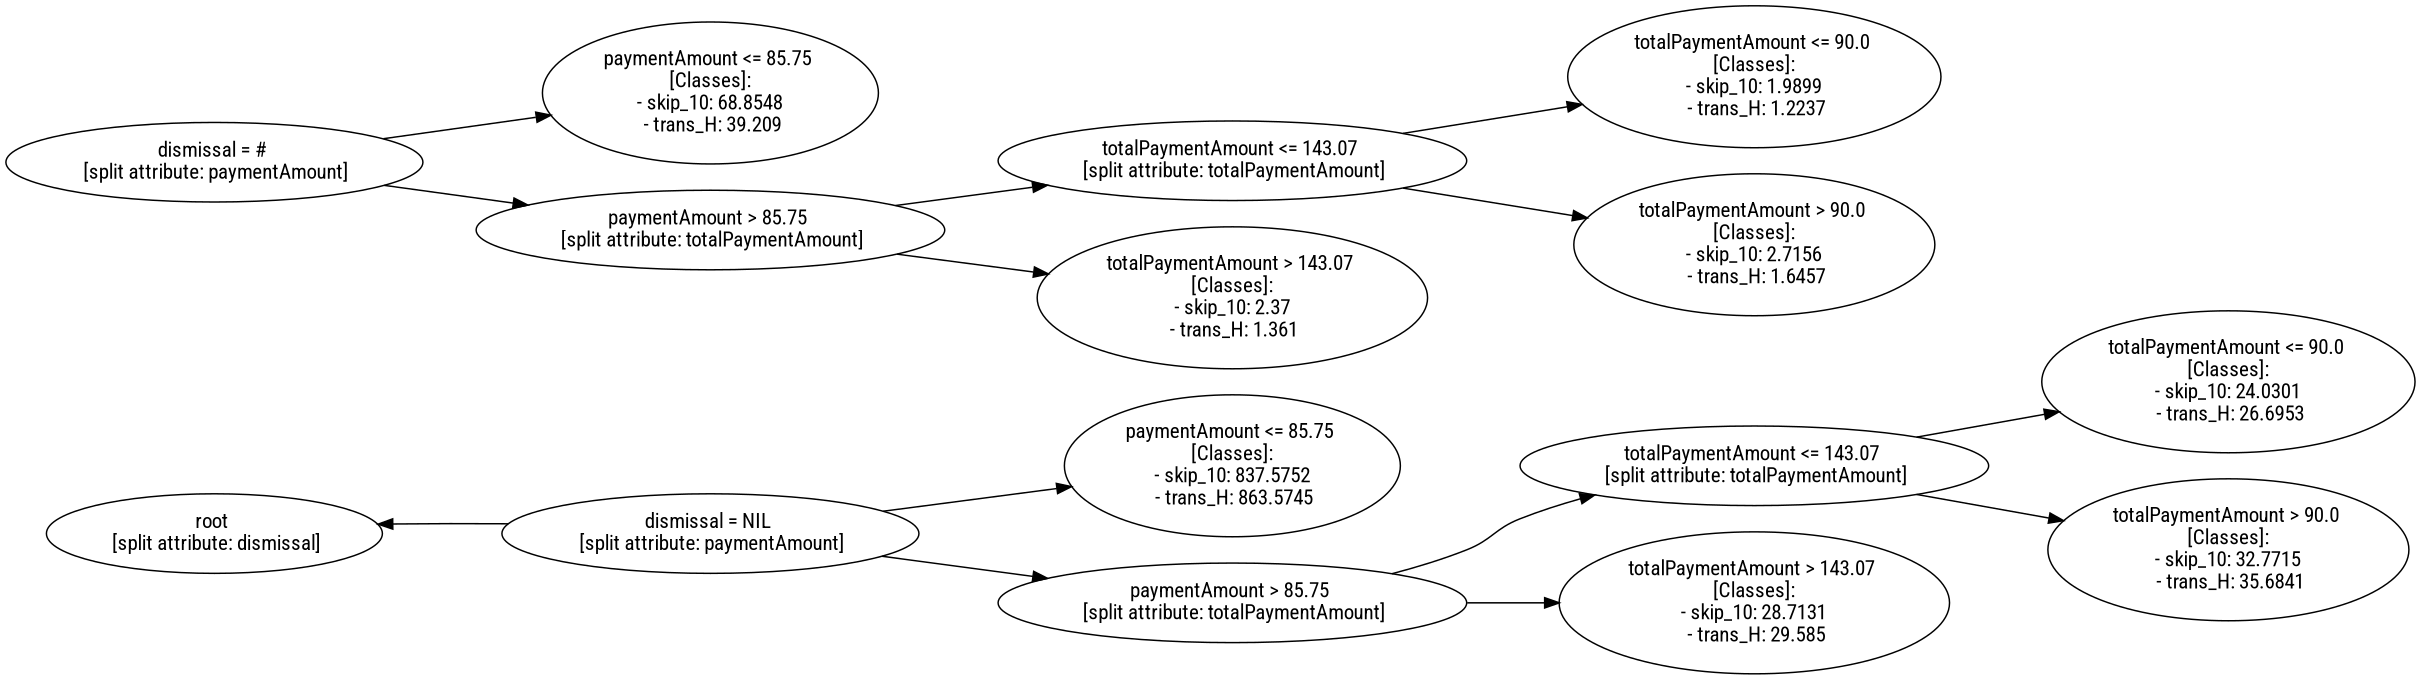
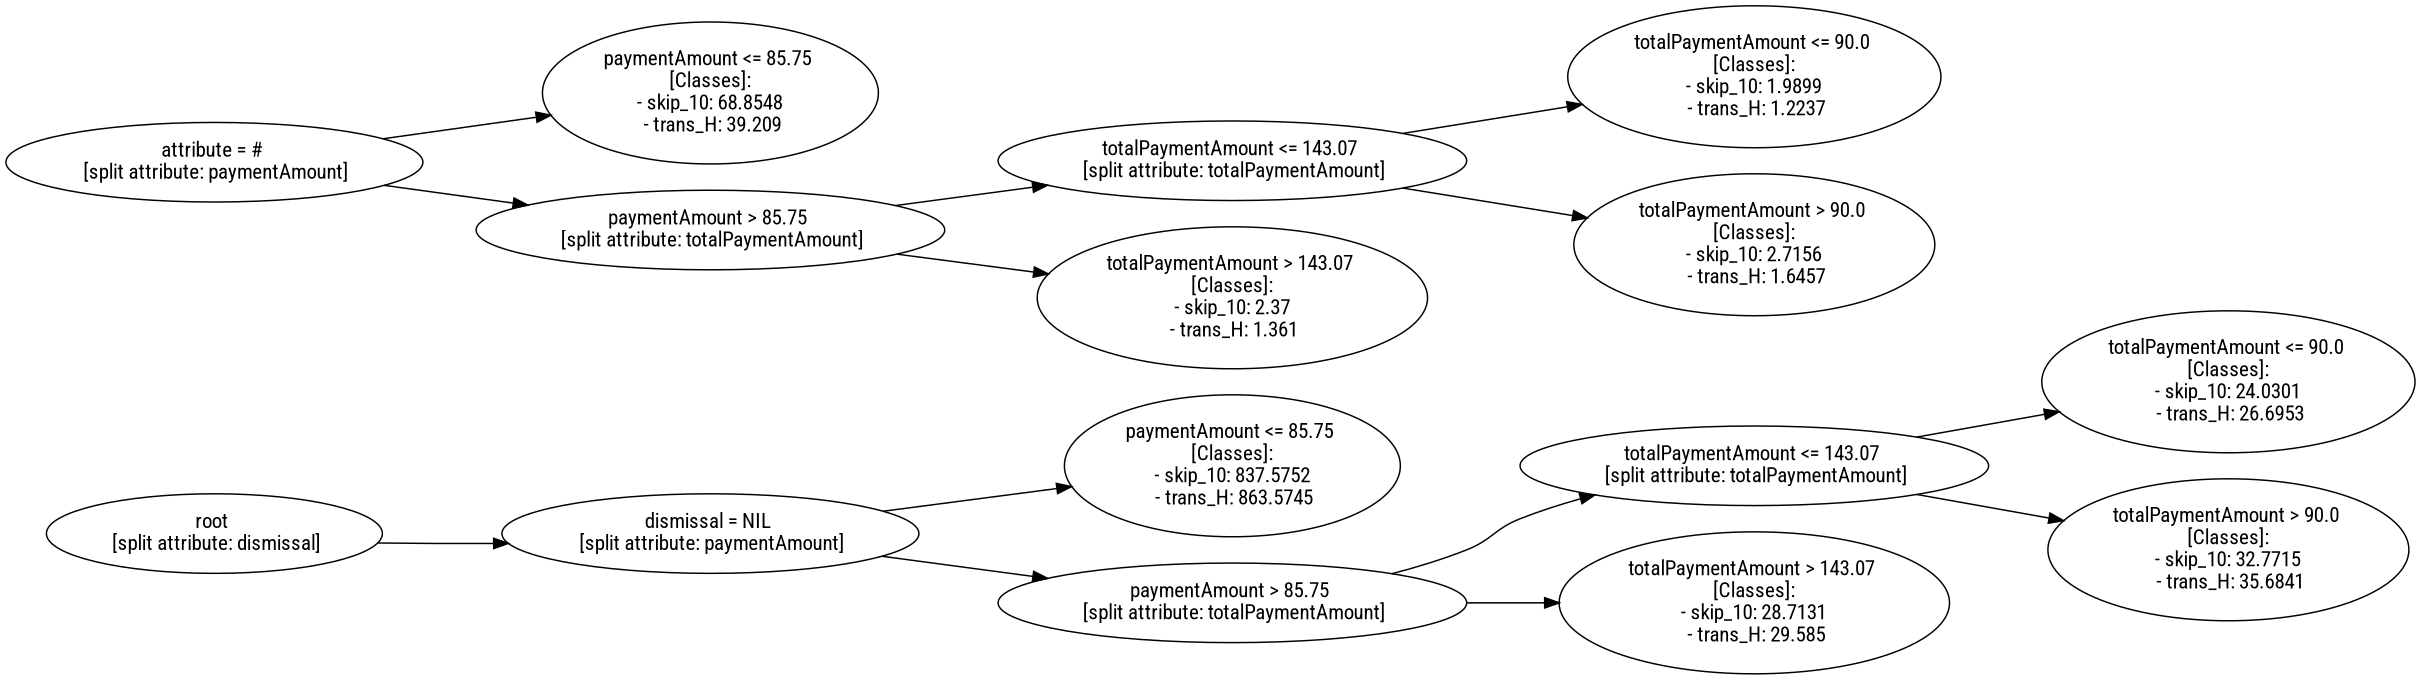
node "dismissal = # [split attribute: paymentAmount]": label "dismissal = # [split attribute: paymentAmount]" -> "attribute = # [split attribute: paymentAmount]"
edge "dismissal = NIL [split attribute: paymentAmount]" -> "root [split attribute: dismissal]": reversed
